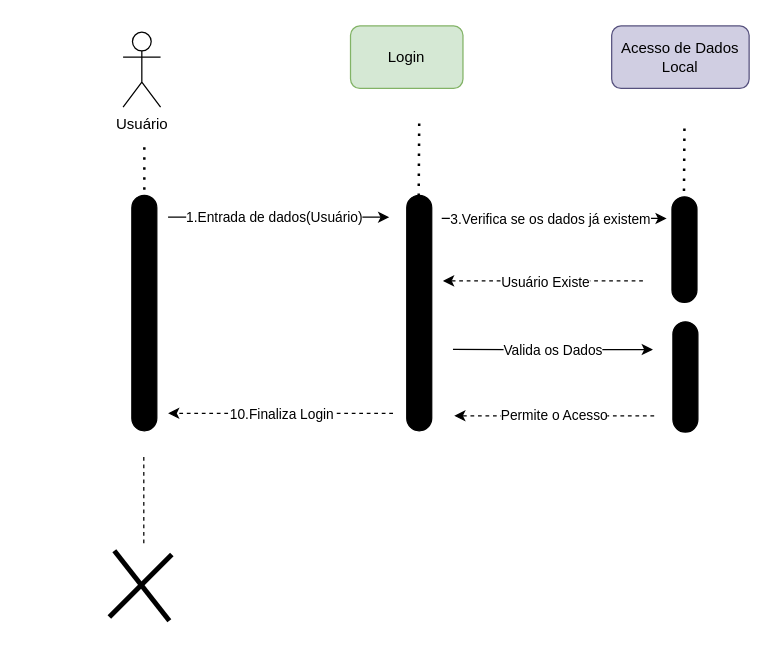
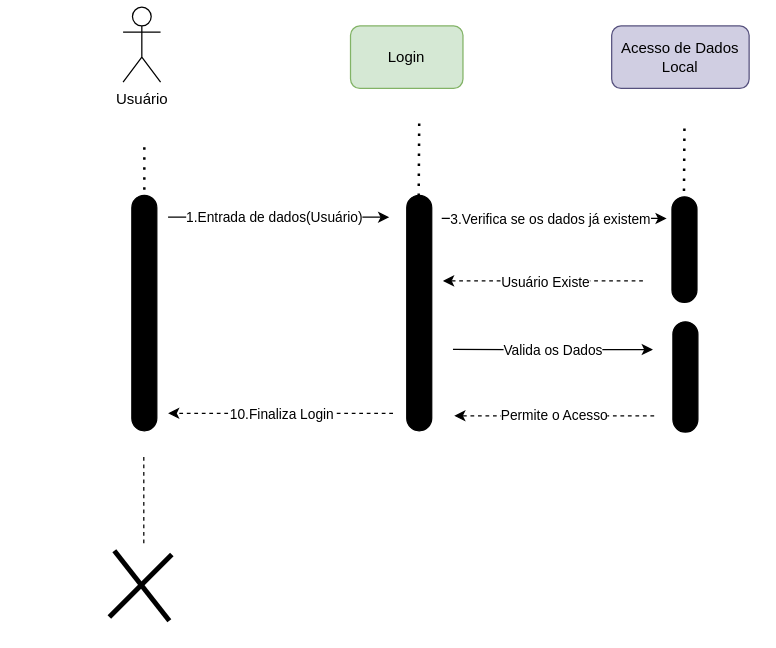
node "Usuário": moved (142, 69) -> (142, 44)
